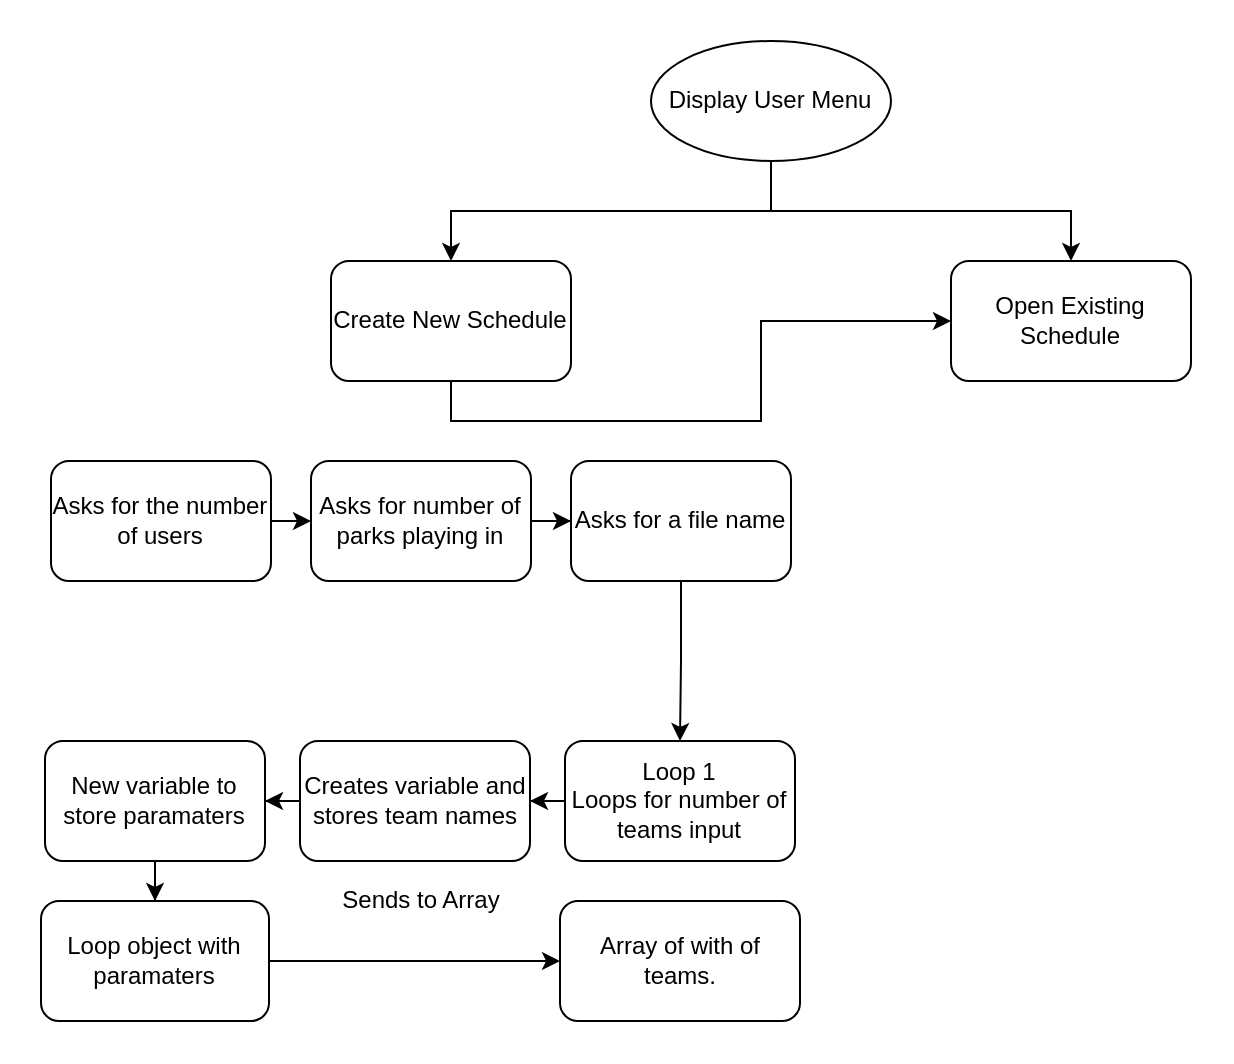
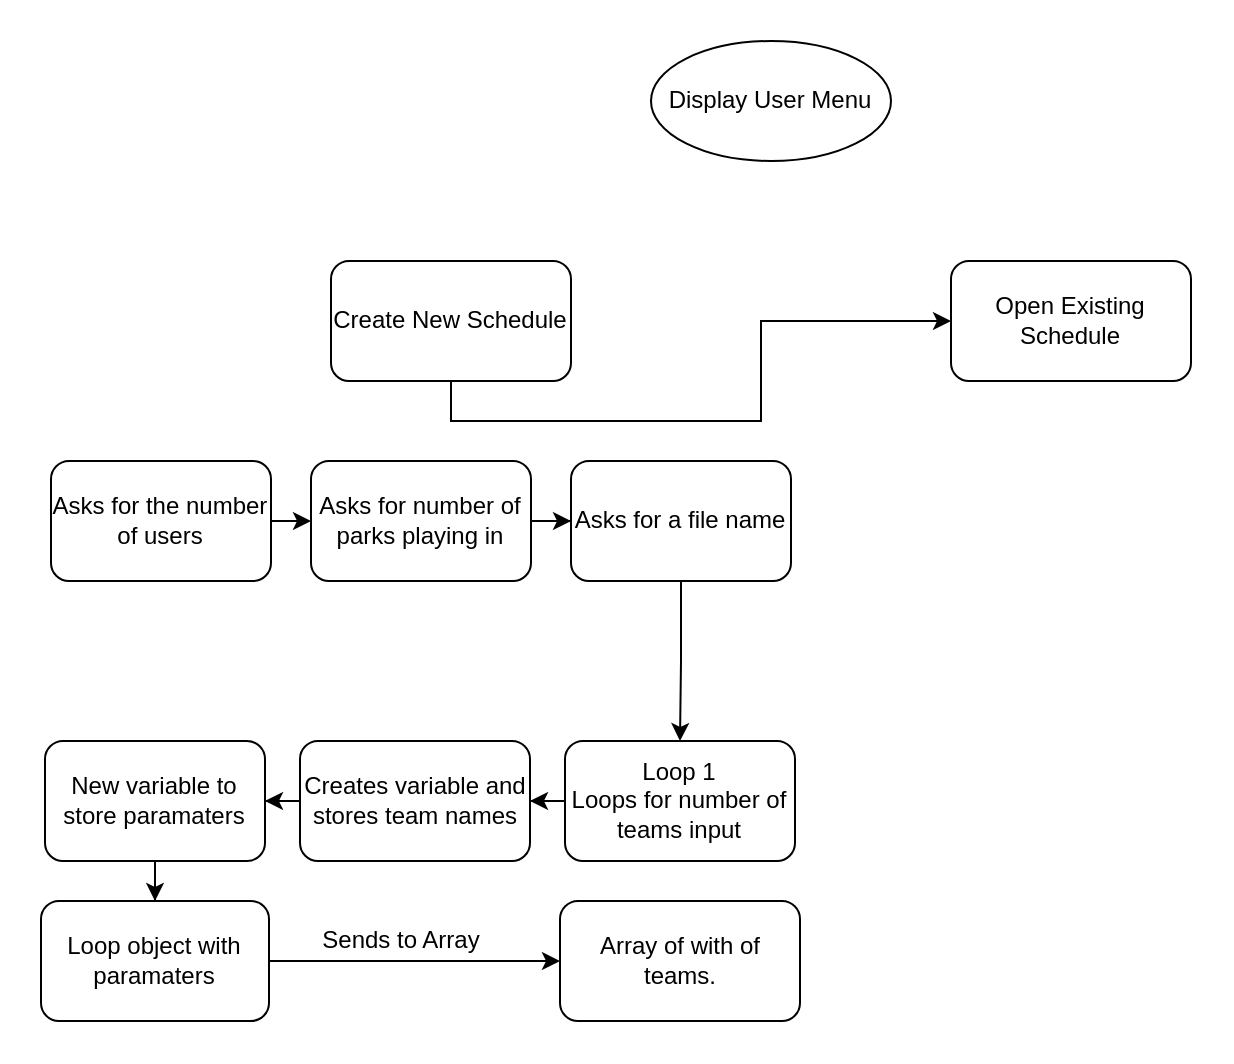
edge "Display User Menu" -> "Create New Schedule": removed
edge "Display User Menu" -> "Open Existing Schedule": removed
node "Sends to Array": moved (421, 901) -> (401, 941)
